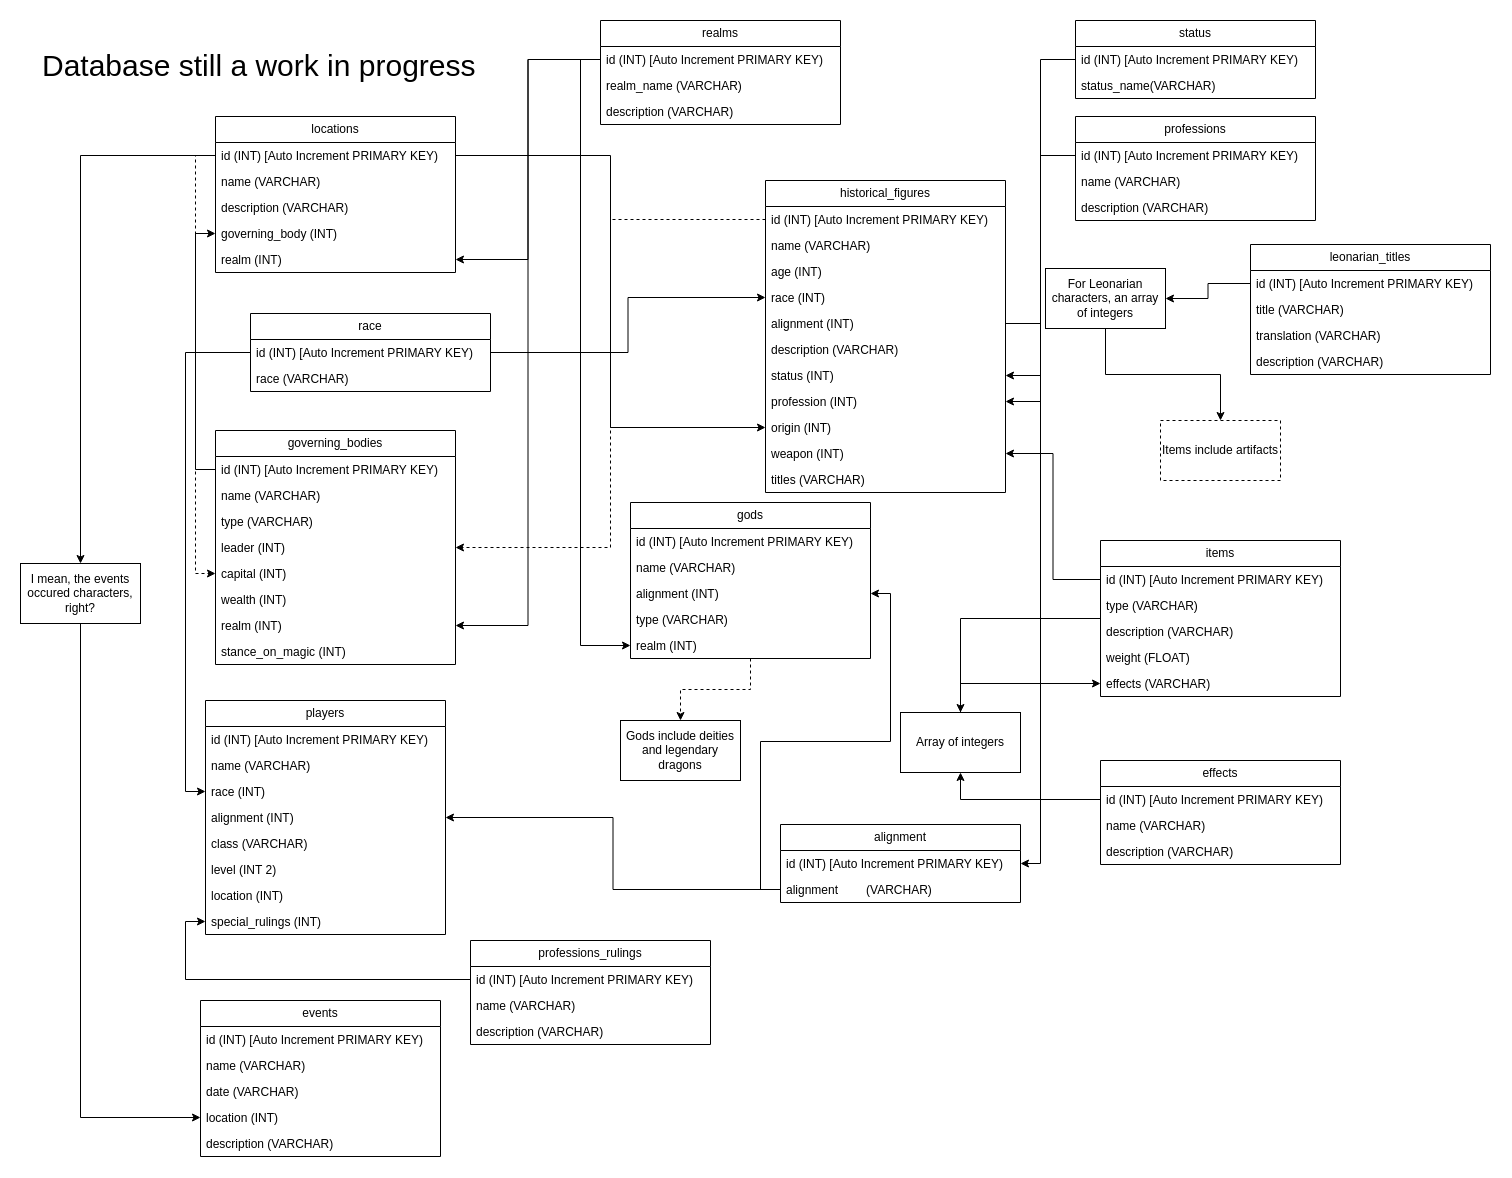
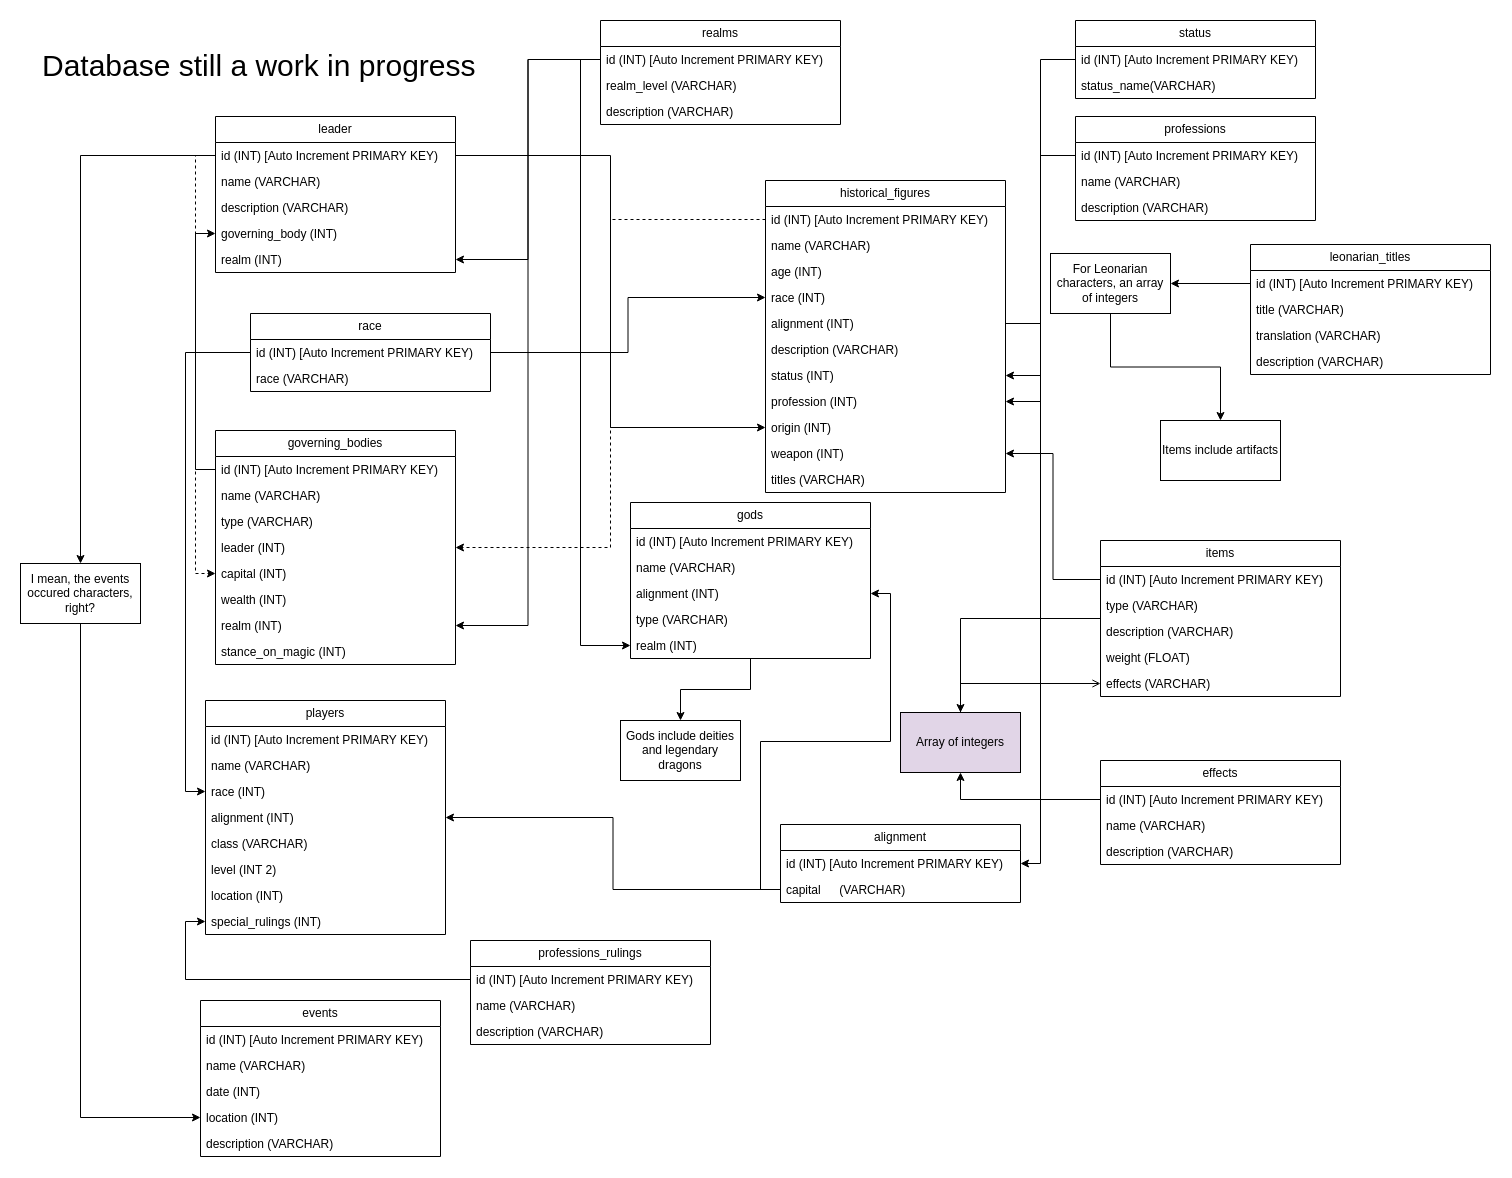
node "realm_name (VARCHAR)": label "realm_name (VARCHAR)" -> "realm_level (VARCHAR)"
node "locations": label "locations" -> "leader"
node "For Leonarian characters, an array of integers": moved (1106, 299) -> (1111, 284)
node "Items include artifacts": style dashed -> solid
edge "Array of integers" -> "effects (VARCHAR)": arrowhead classic -> open
edge "gods" -> "Gods include deities and legendary dragons": style dashed -> solid
node "Array of integers": fillcolor #ffffff -> #e1d5e7
node "alignment (VARCHAR)": label "alignment (VARCHAR)" -> "capital (VARCHAR)"
node "date (VARCHAR)": label "date (VARCHAR)" -> "date (INT)"
